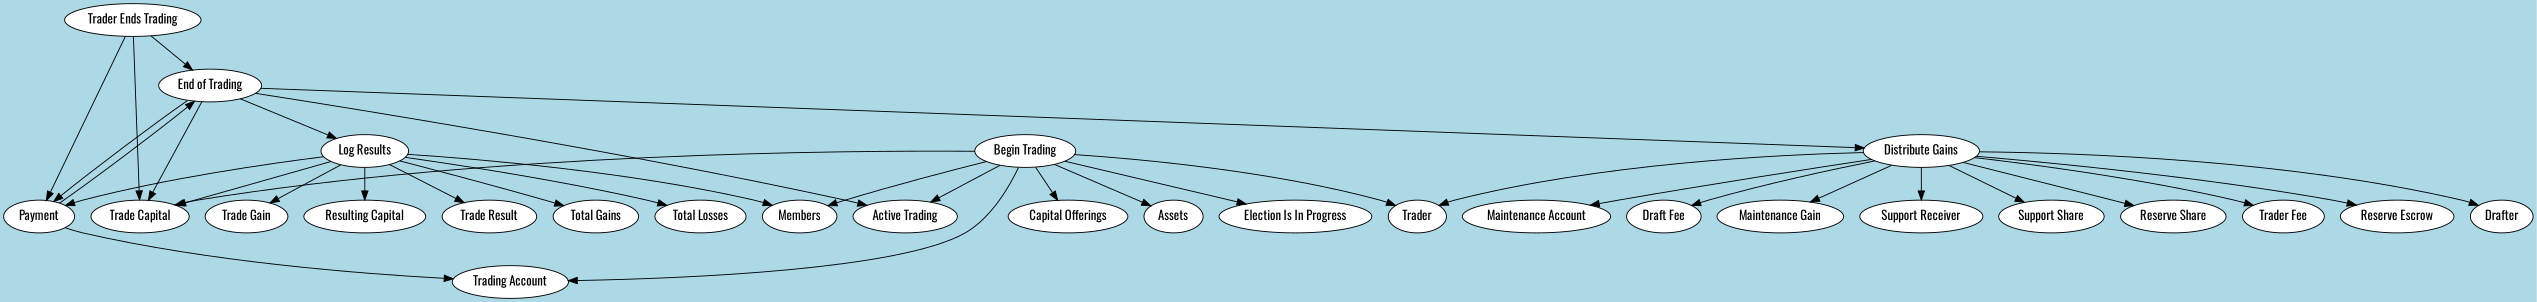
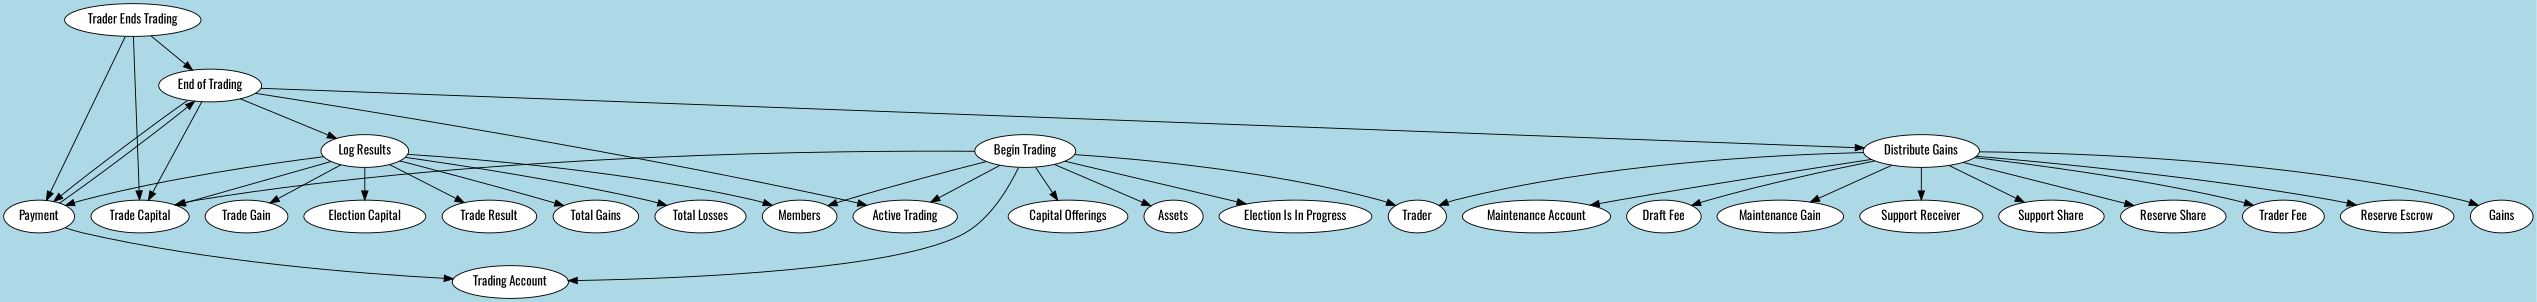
node "Resulting Capital": label "Resulting Capital" -> "Election Capital"
node "Drafter": label "Drafter" -> "Gains"
